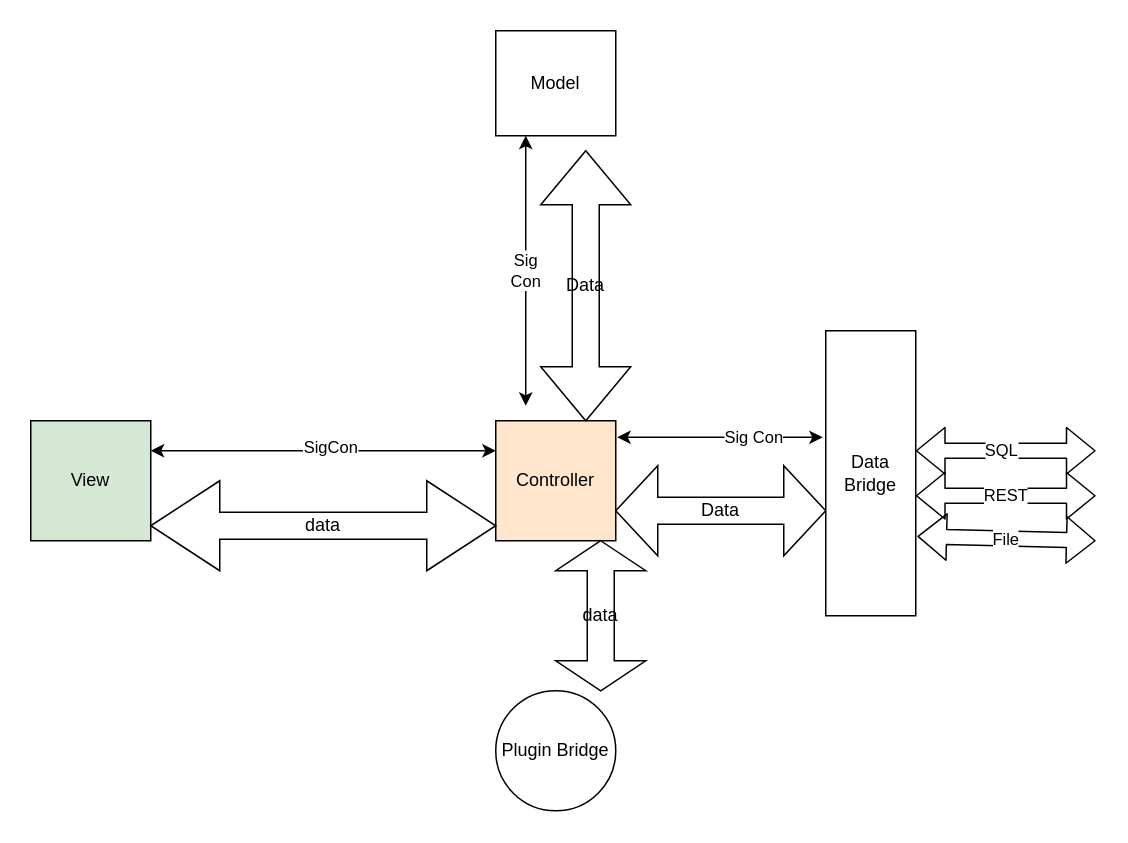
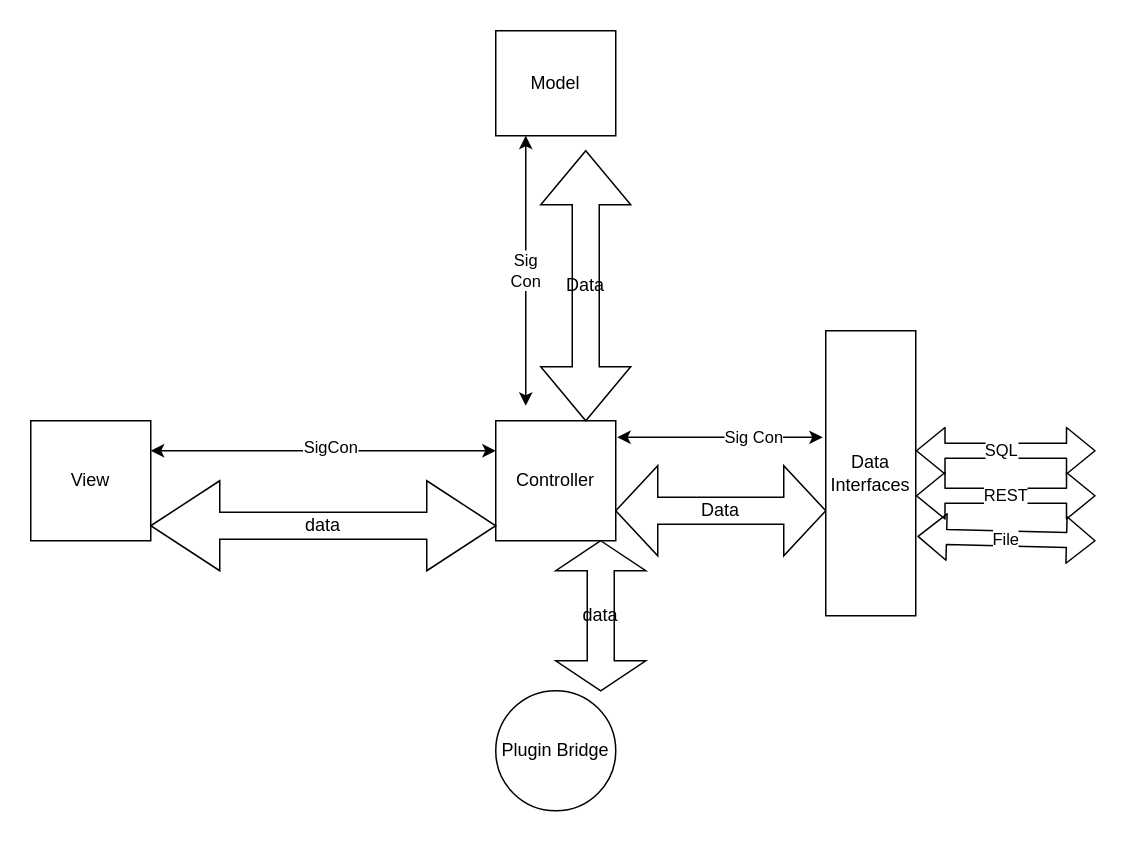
node "Data Bridge": label "Data Bridge" -> "Data Interfaces"
node "View": fillcolor #d5e8d4 -> #ffffff
node "Controller": fillcolor #ffe6cc -> #ffffff
